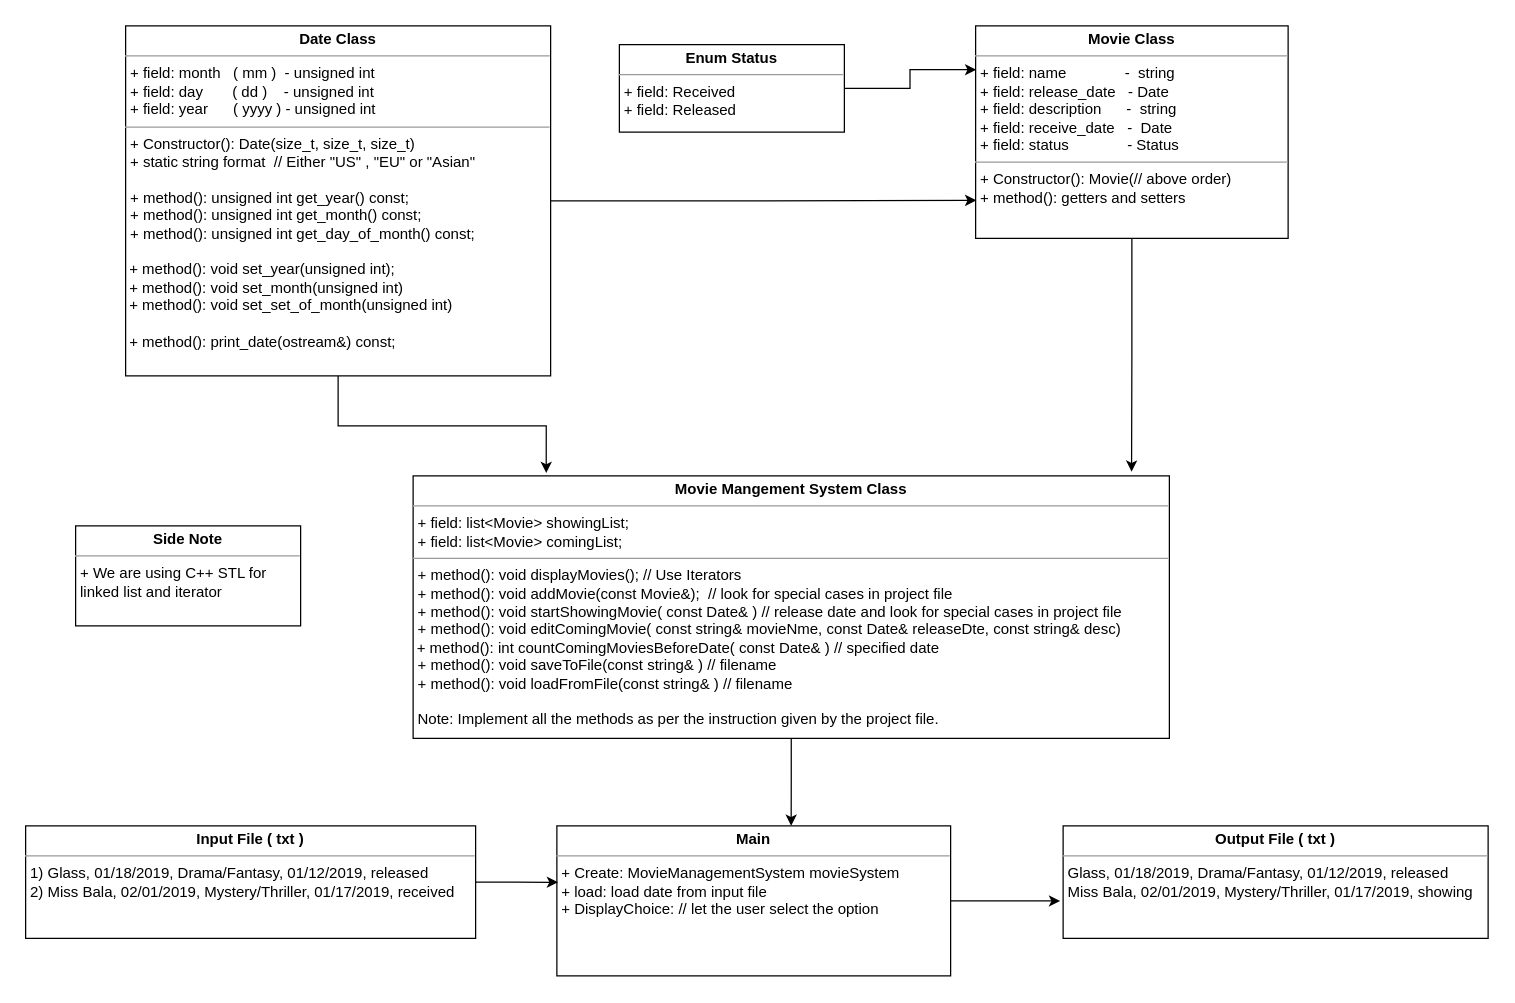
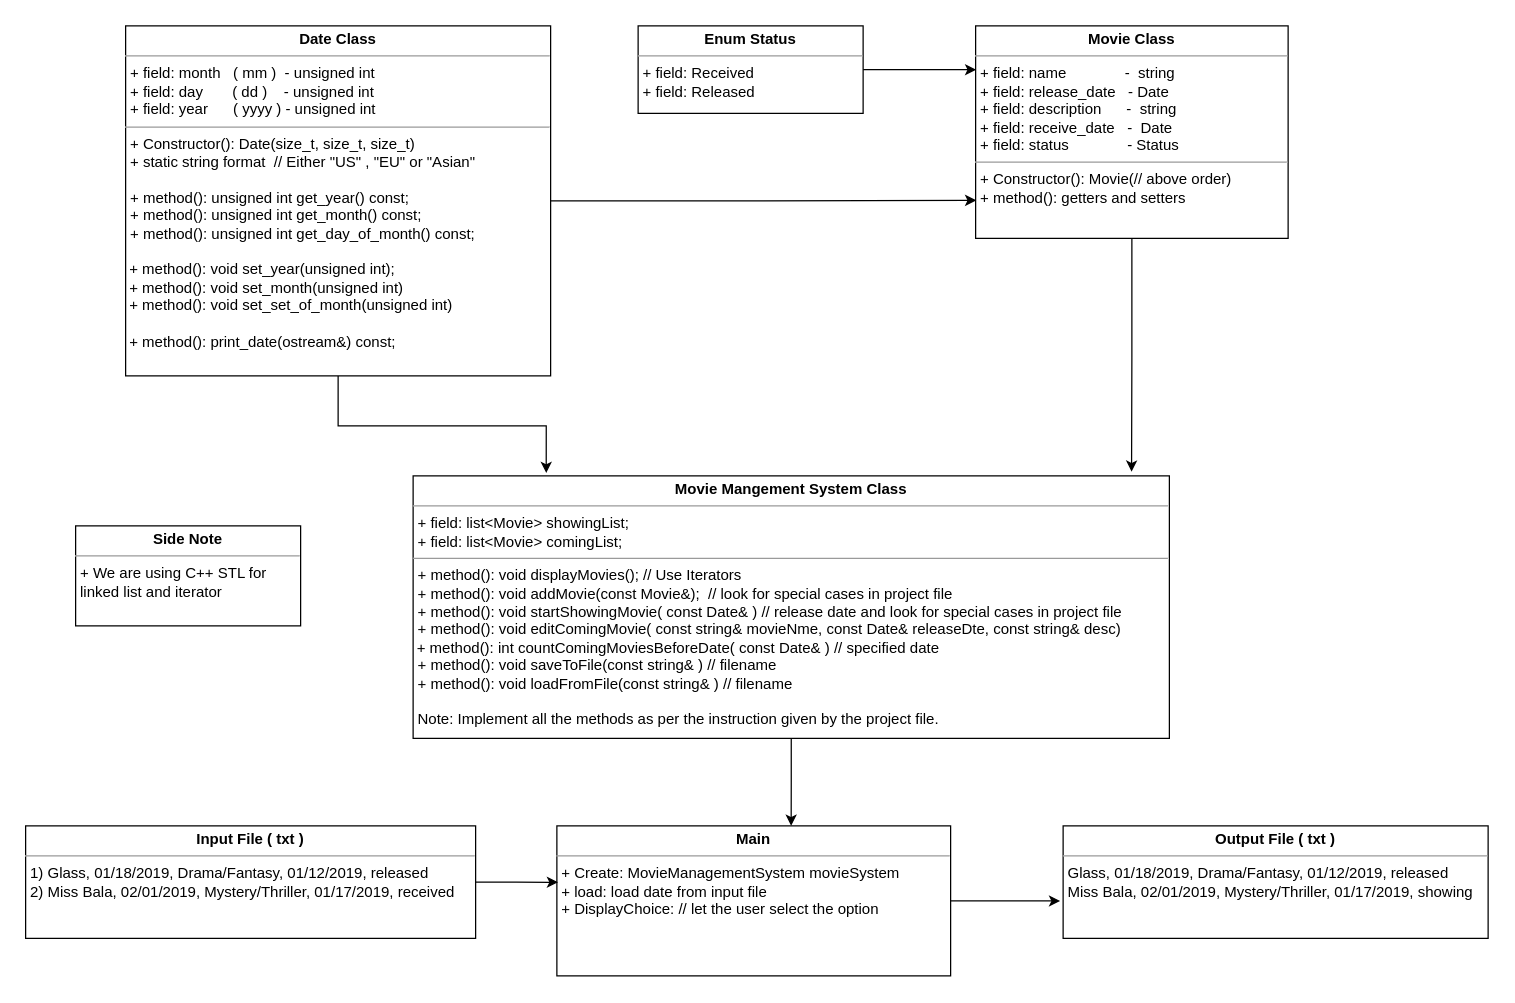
node "Enum Status + field: Received + field: Released": moved (732, 88) -> (751, 69)
